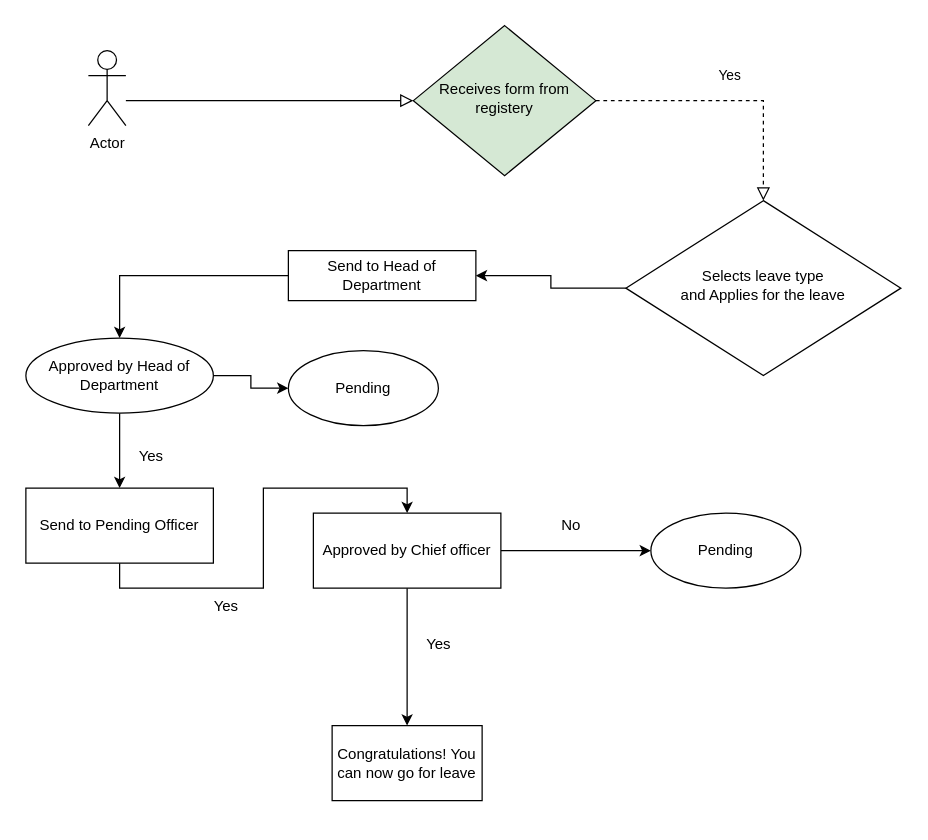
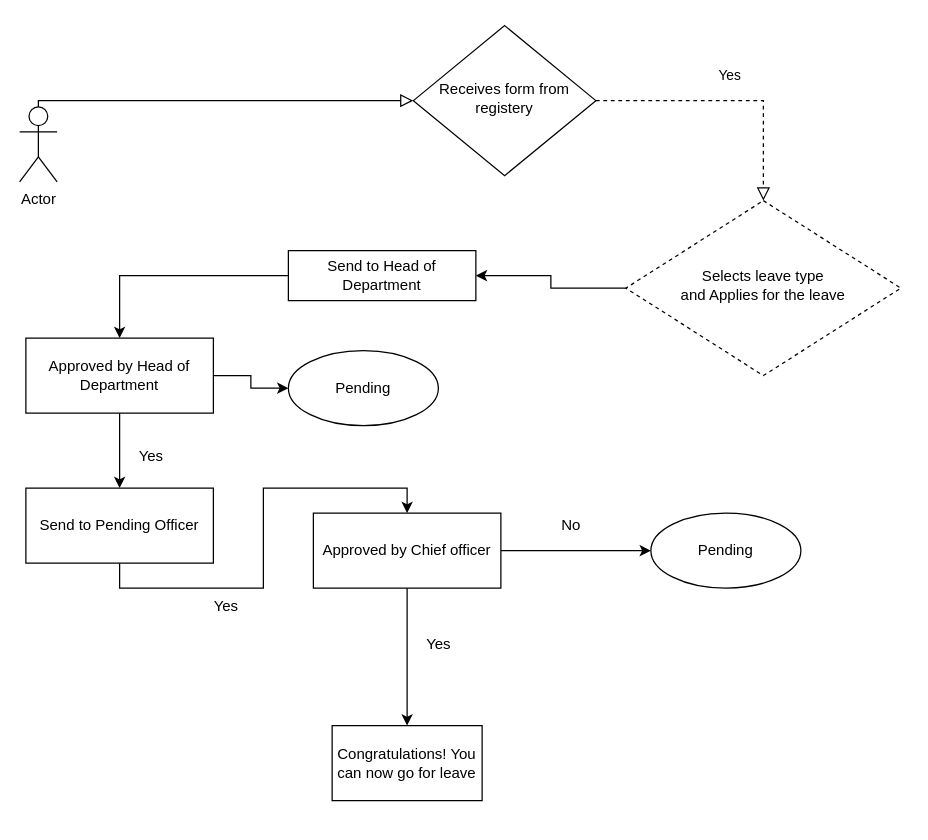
node "Actor": moved (107, 88) -> (38, 144)
node "Receives form from registery": fillcolor #d5e8d4 -> #ffffff
node "Selects leave type and Applies for the leave": style solid -> dashed
node "Approved by Head of Department": shape ellipse -> rectangle
